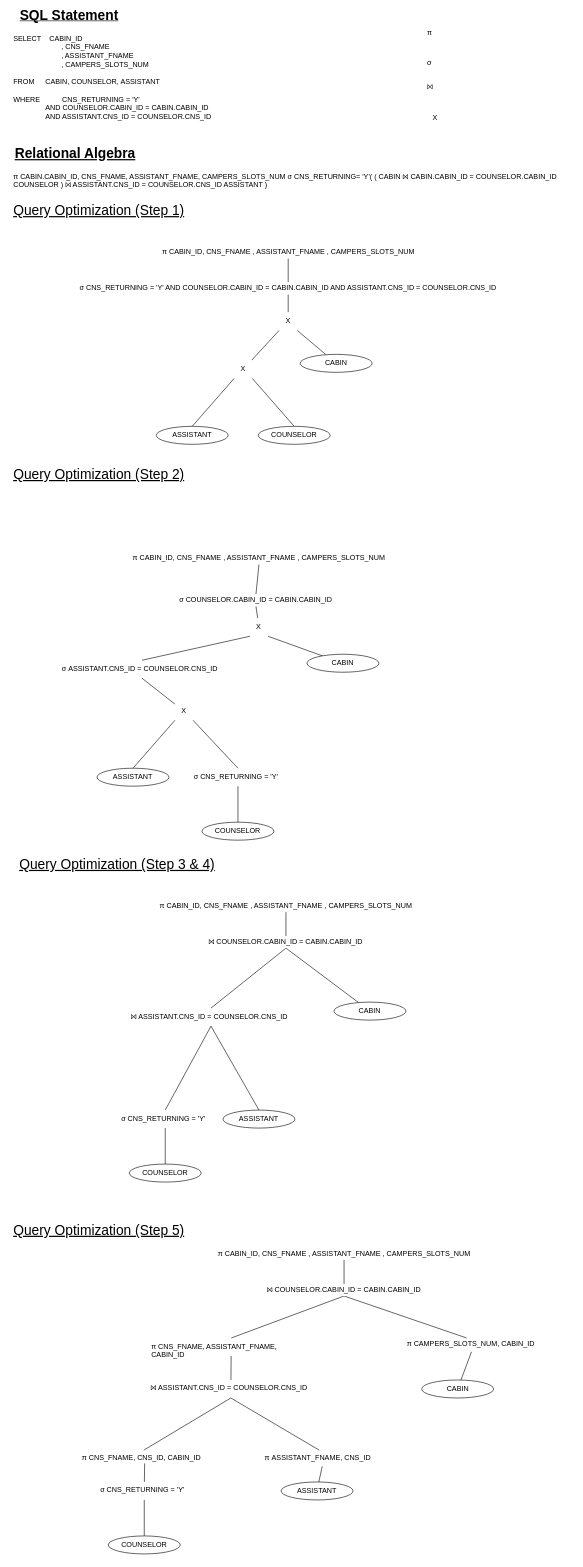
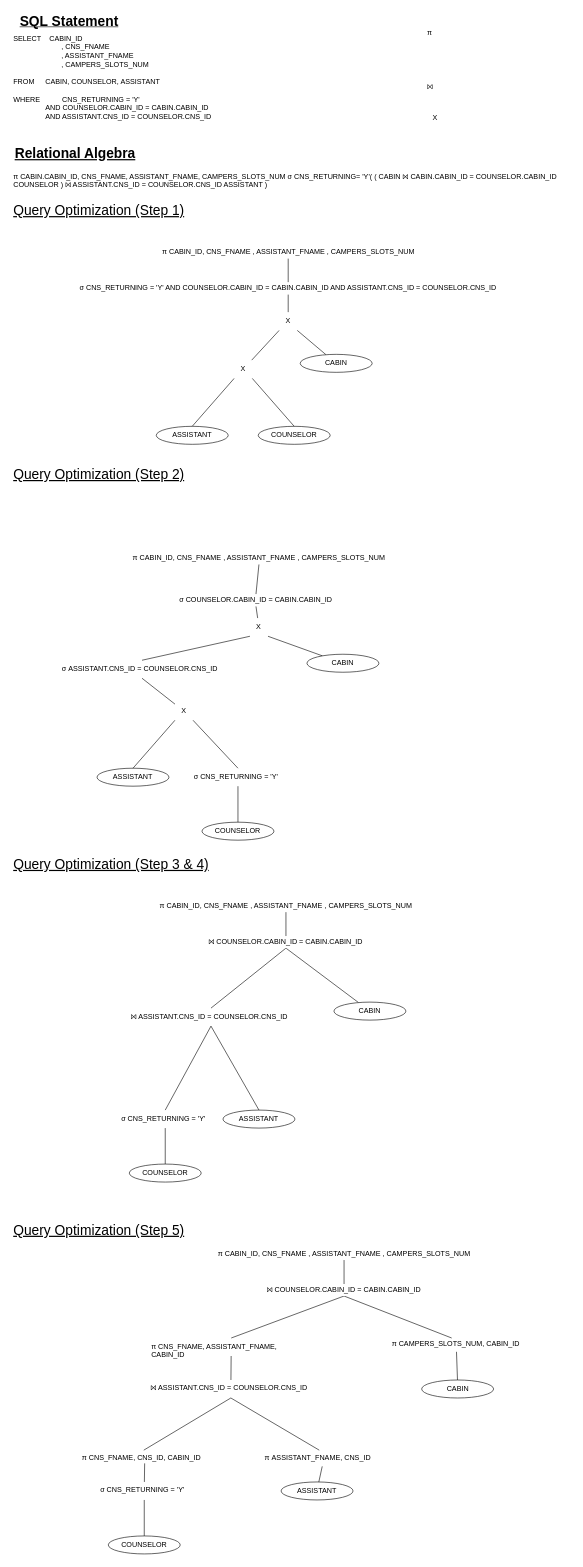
node "SQL Statement": moved (69, 15) -> (69, 21)
node "σ": removed
node "Query Optimization (Step 3 & 4)": moved (120, 864) -> (114, 864)
node "π CAMPERS_SLOTS_NUM, CABIN_ID": moved (471, 1344) -> (456, 1344)
